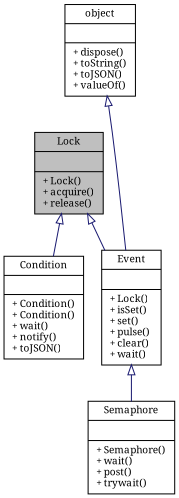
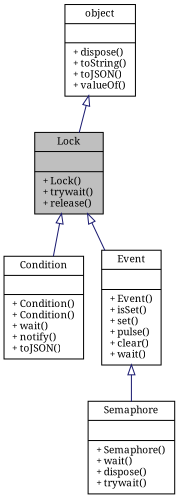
edge "Event" -> "object": now "Lock" -> "object"
node "Lock": text "+ acquire()" -> "+ trywait()"
node "Event": text "+ Lock()" -> "+ Event()"
node "Semaphore": text "+ post()" -> "+ dispose()"
